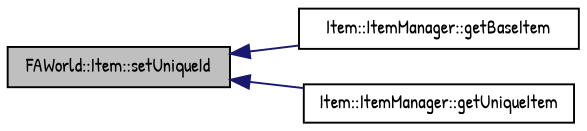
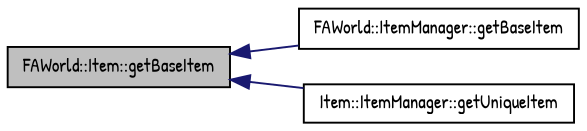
node "Item::ItemManager::getBaseItem": label "Item::ItemManager::getBaseItem" -> "FAWorld::ItemManager::getBaseItem"
node "FAWorld::Item::setUniqueId": label "FAWorld::Item::setUniqueId" -> "FAWorld::Item::getBaseItem"
